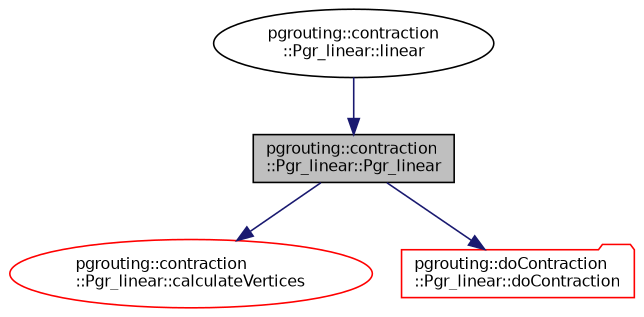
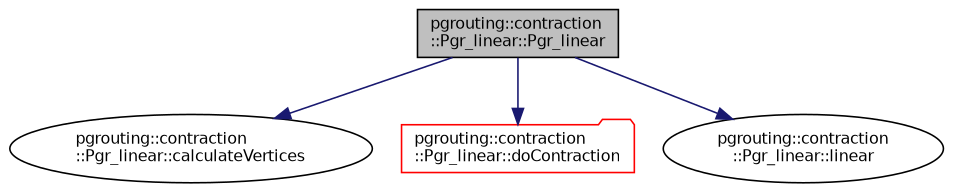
edge "pgrouting::contraction ::Pgr_linear::linear" -> "pgrouting::contraction ::Pgr_linear::Pgr_linear": reversed
node "pgrouting::contraction ::Pgr_linear::calculateVertices": color red -> black
node "pgrouting::doContraction ::Pgr_linear::doContraction": label "pgrouting::doContraction ::Pgr_linear::doContraction" -> "pgrouting::contraction ::Pgr_linear::doContraction"
